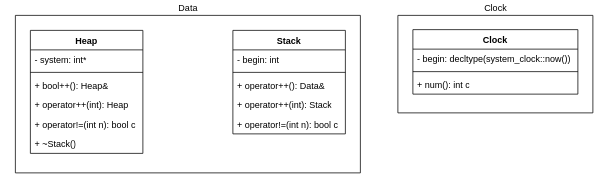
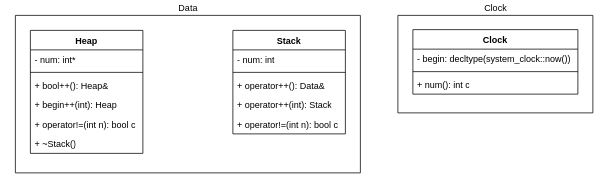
node "- system: int*": label "- system: int*" -> "- num: int*"
node "- begin: int": label "- begin: int" -> "- num: int"
node "+ operator++(int): Heap": label "+ operator++(int): Heap" -> "+ begin++(int): Heap"
